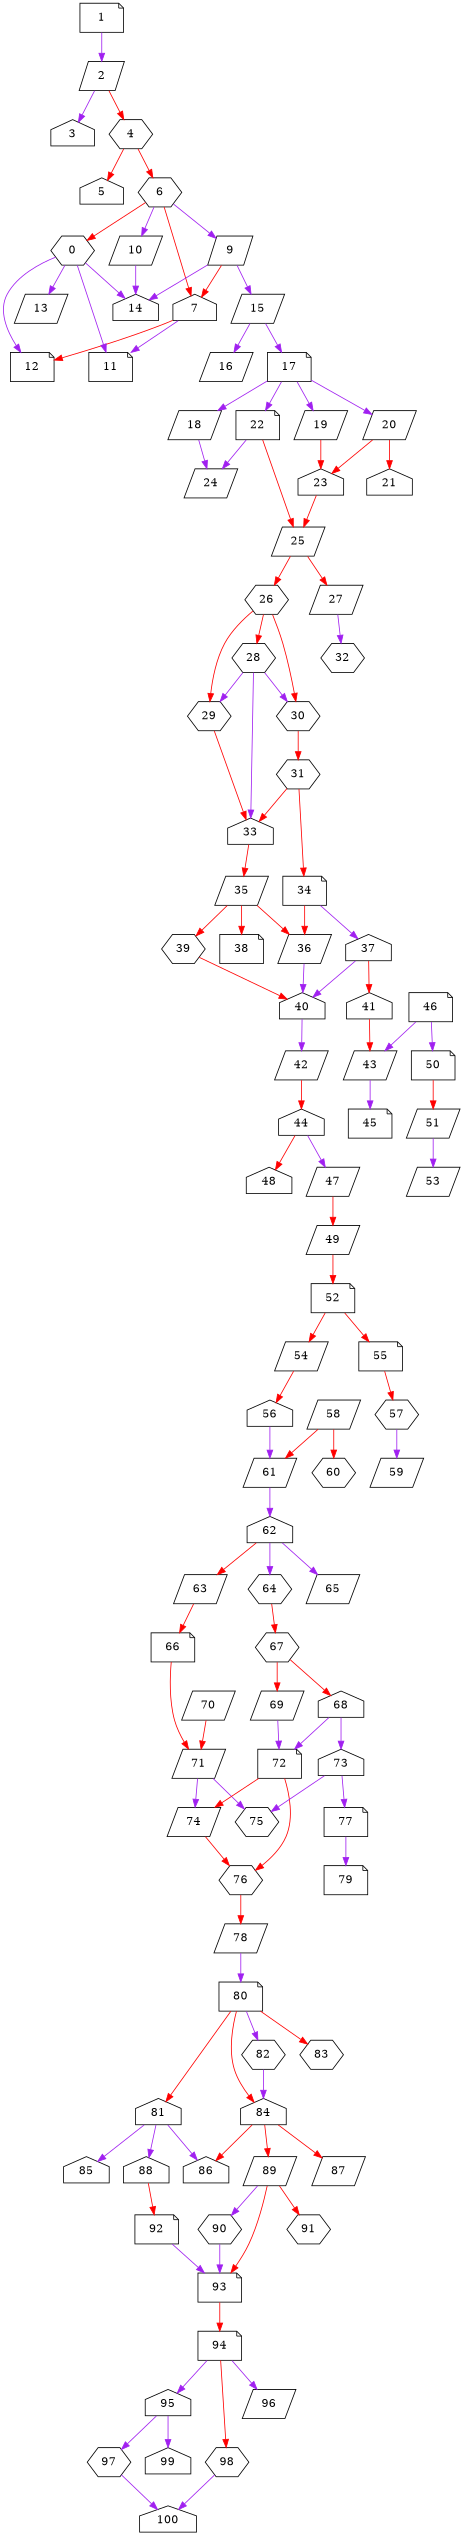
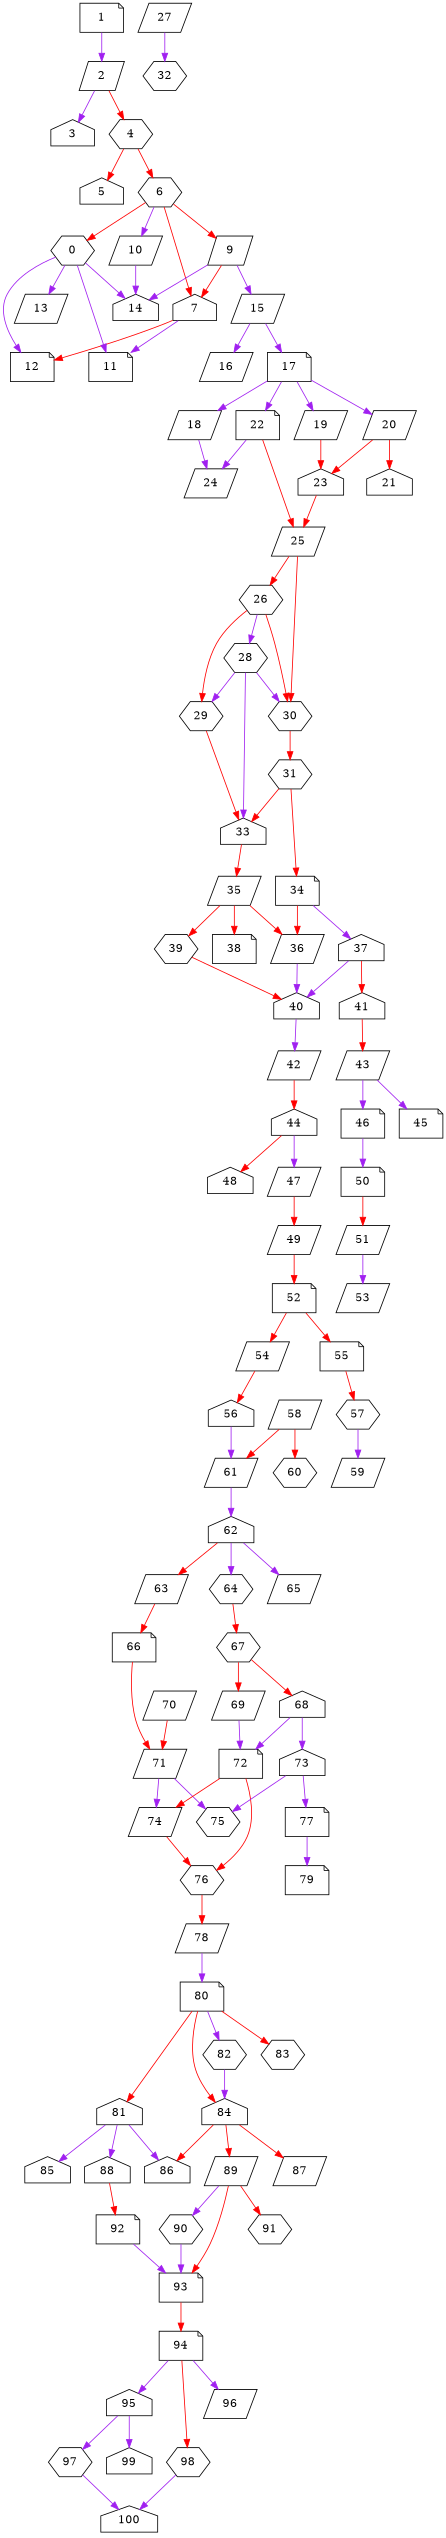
edge "6" -> "9": color purple -> red
edge "25" -> "27": now "25" -> "30"
edge "26" -> "28": color red -> purple
edge "46" -> "43": reversed
